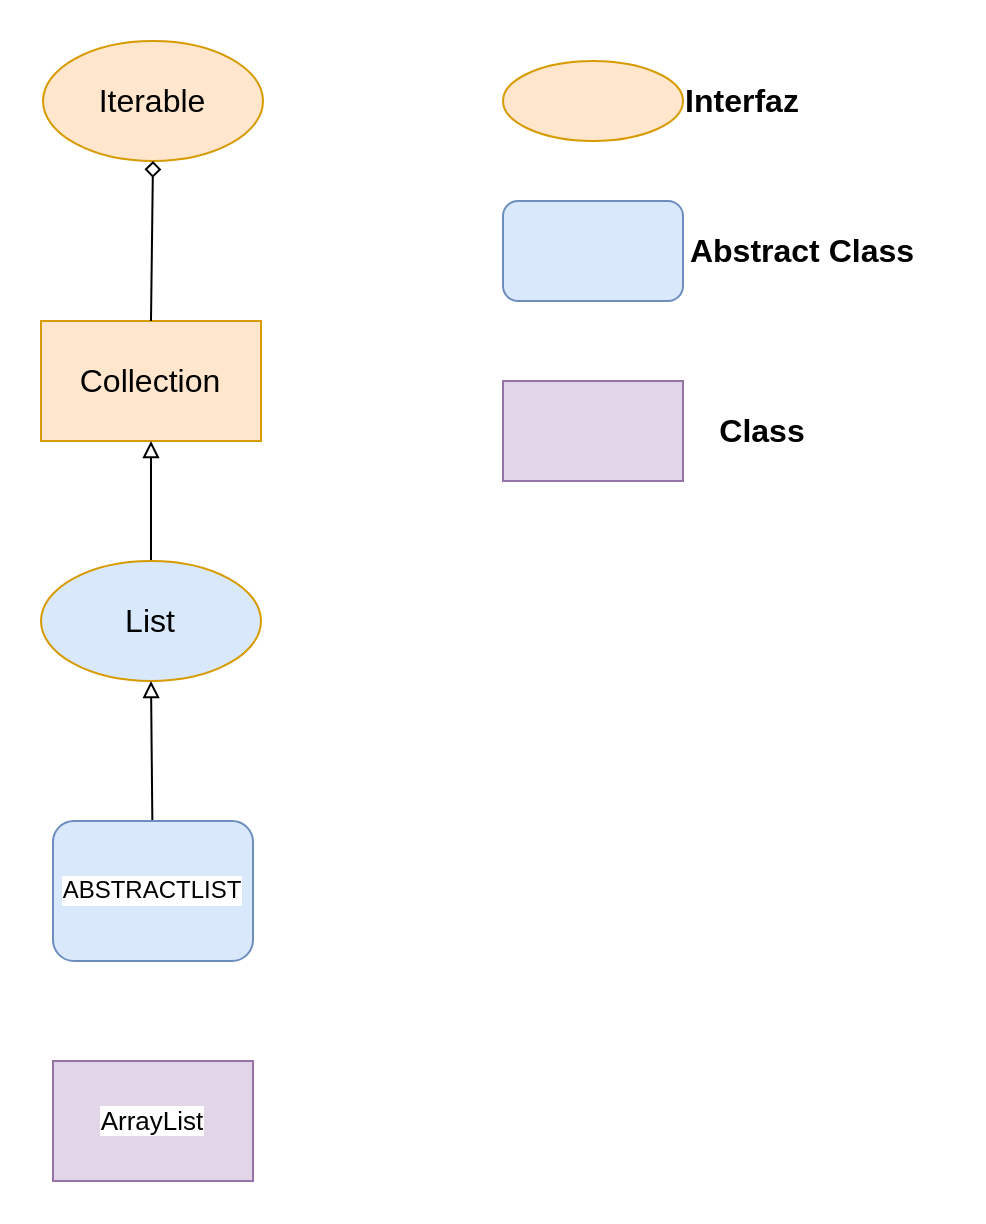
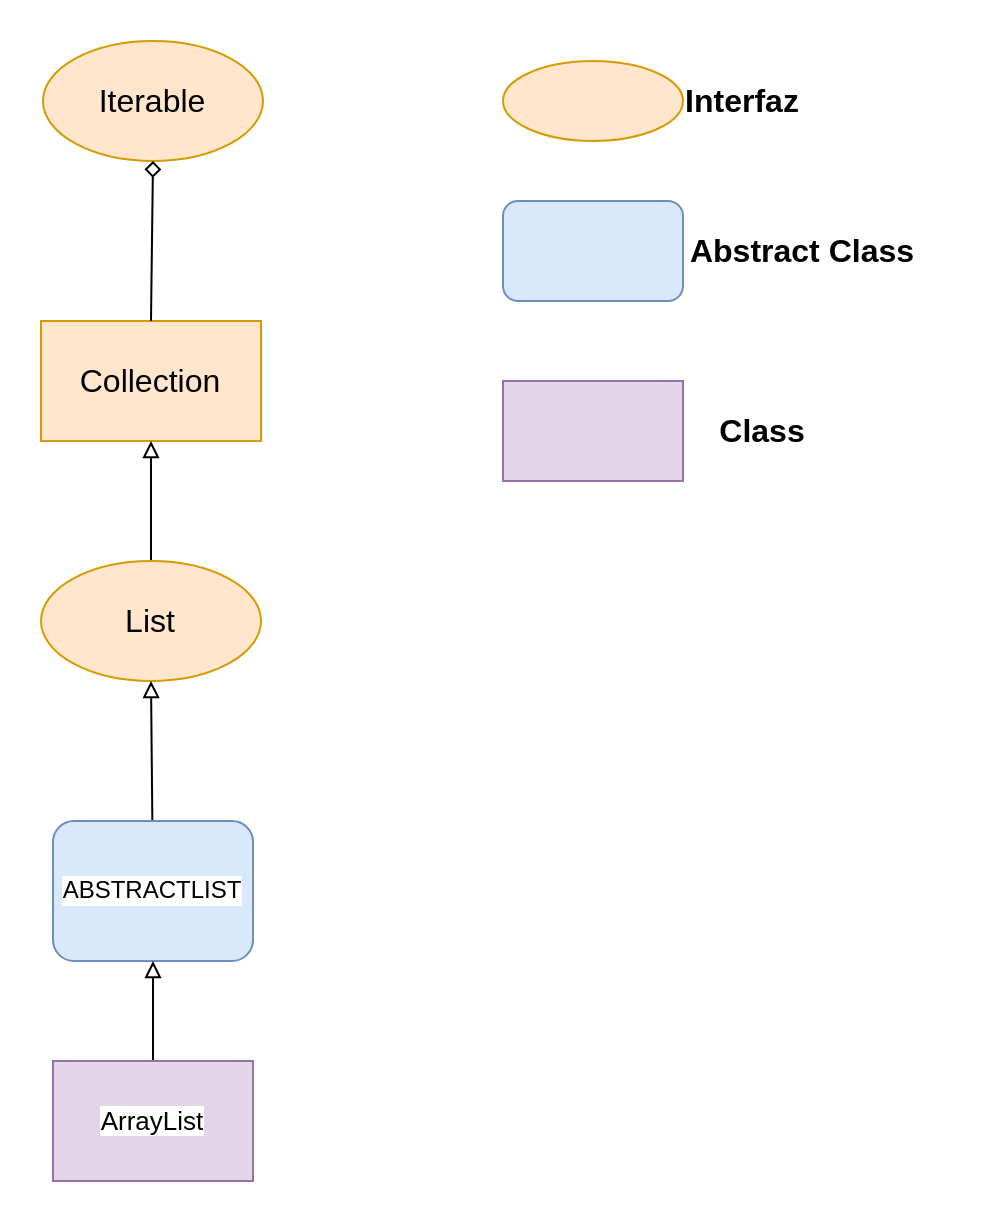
node "List": fillcolor #dae8fc -> #ffe6cc
edge "ArrayList" -> "ABSTRACTLIST": added
